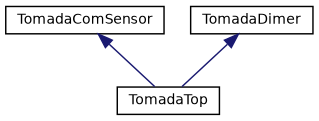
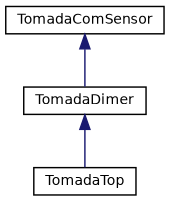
edge "TomadaTop" -> "TomadaComSensor": now "TomadaDimer" -> "TomadaComSensor"
